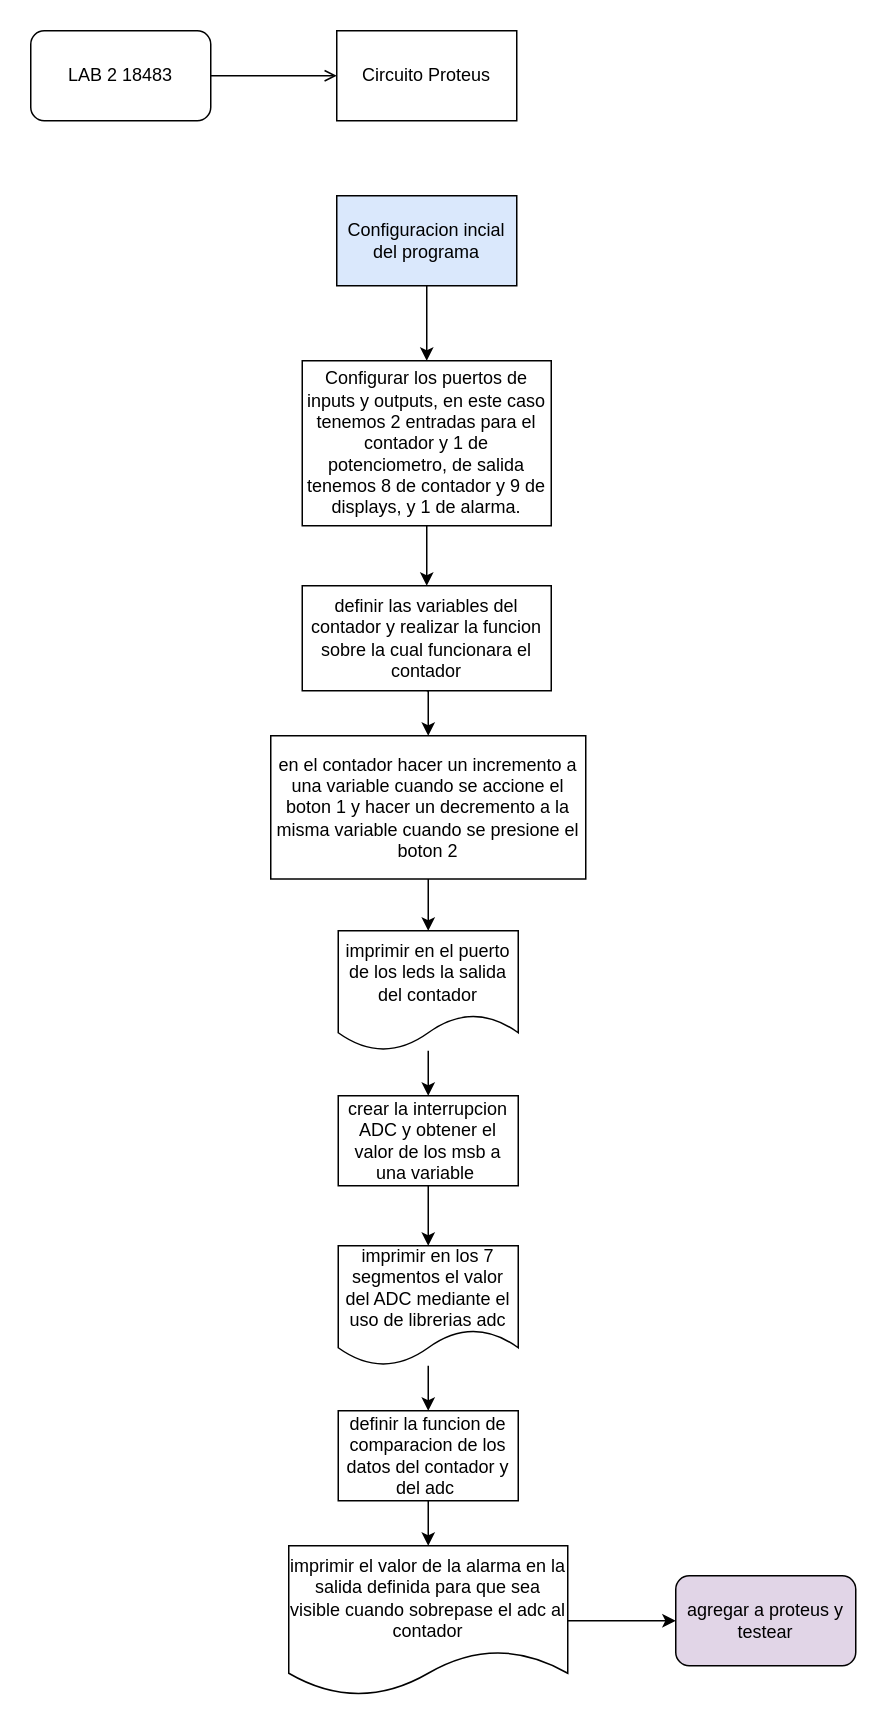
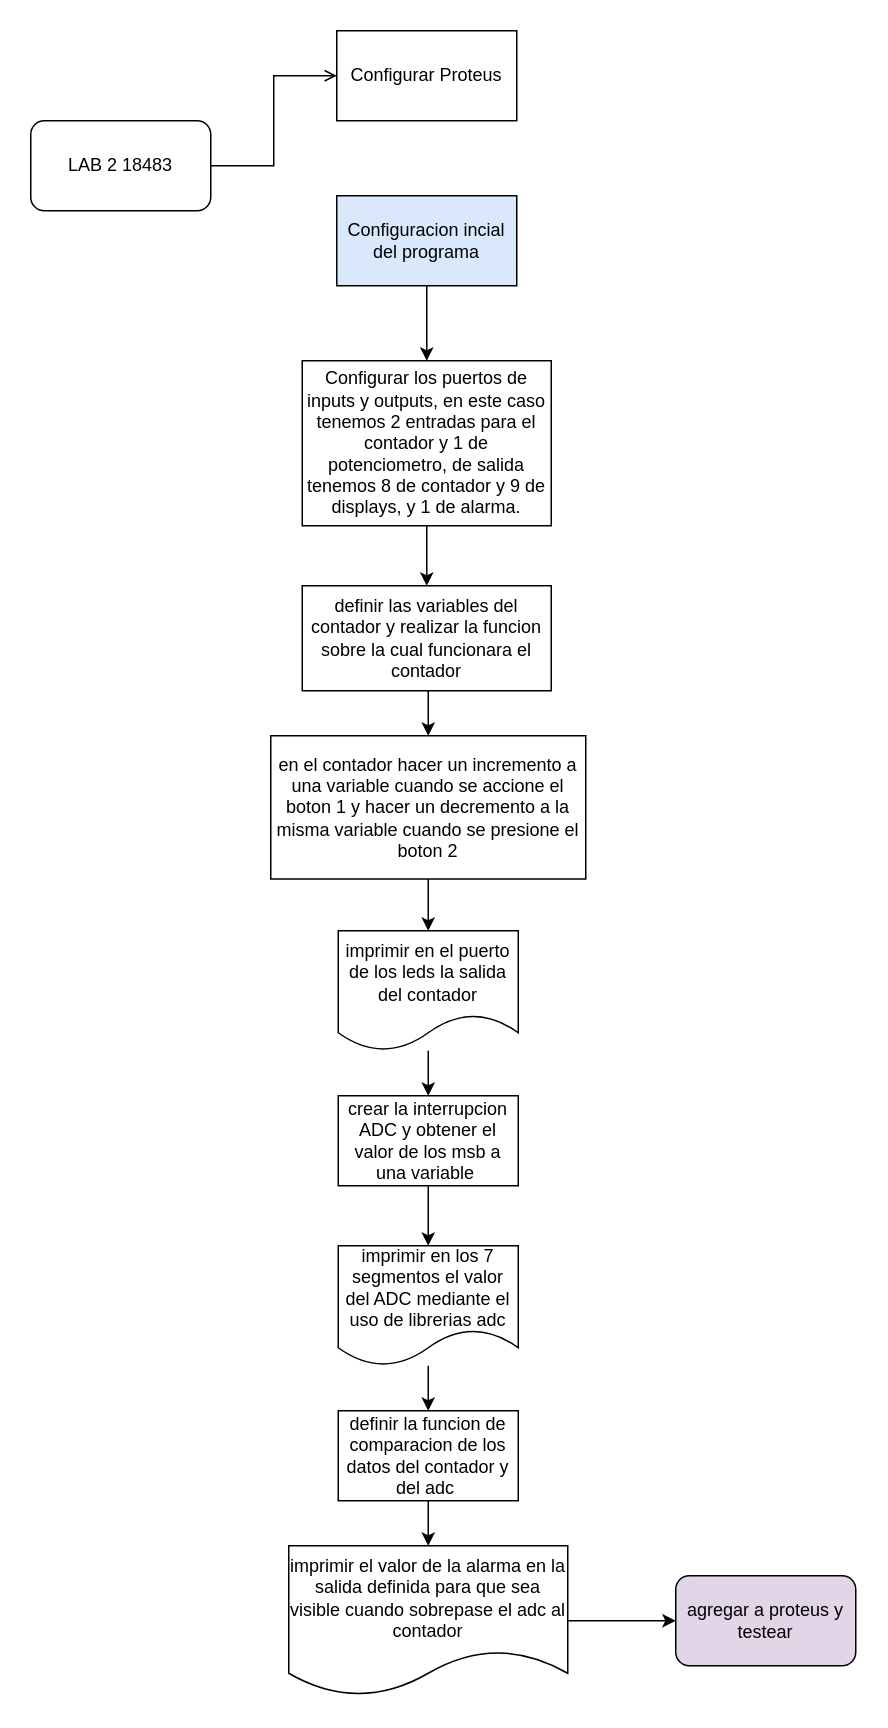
node "LAB 2 18483": moved (121, 76) -> (121, 166)
node "Circuito Proteus": label "Circuito Proteus" -> "Configurar Proteus"
